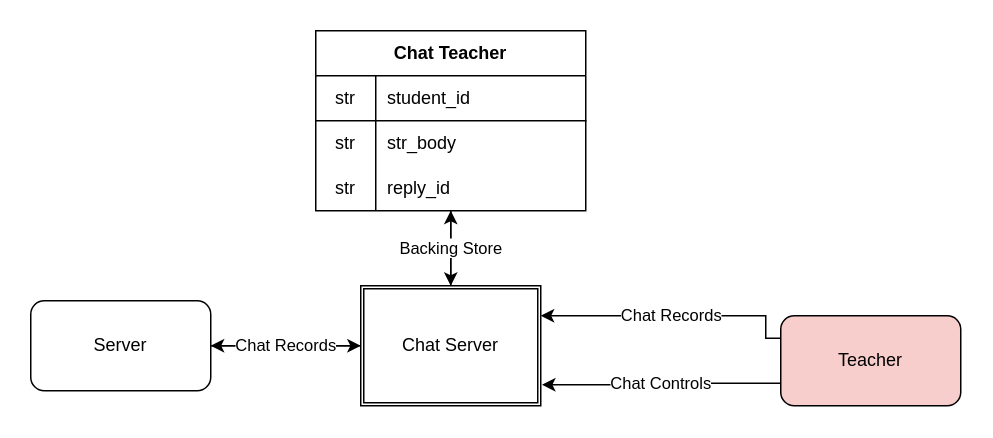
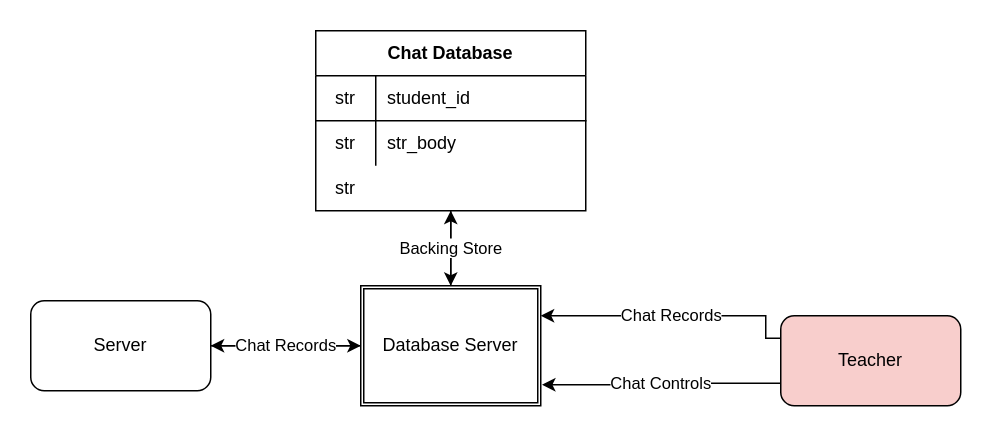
node "Chat Teacher": label "Chat Teacher" -> "Chat Database"
node "reply_id": removed
node "Chat Server": label "Chat Server" -> "Database Server"
